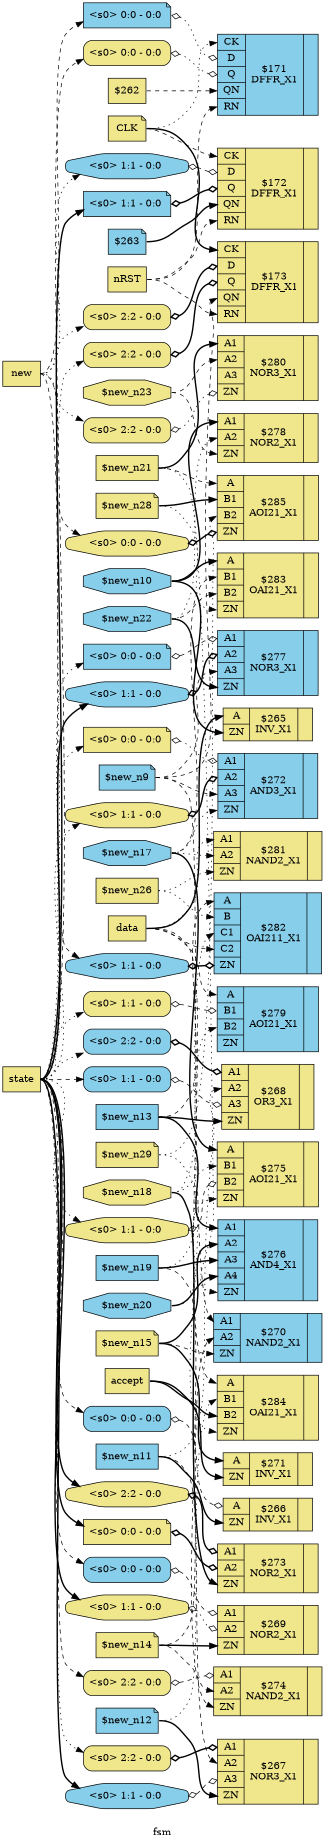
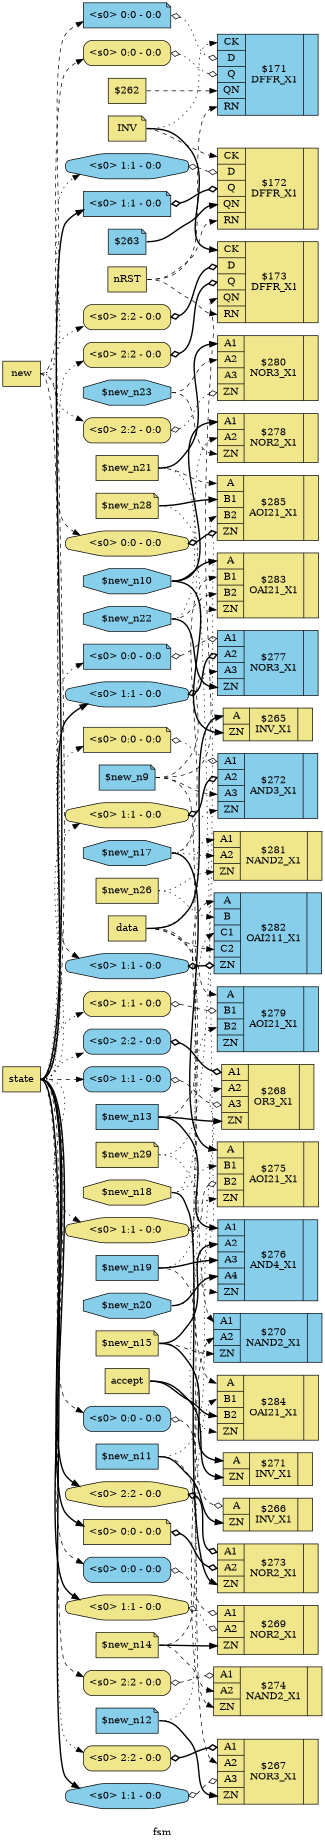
node "CLK": label "CLK" -> "INV"
node "$new_n23": fillcolor khaki -> skyblue
